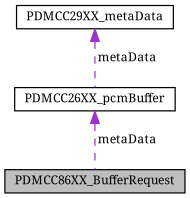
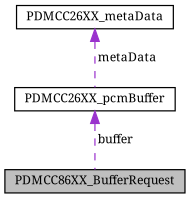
node "PDMCC29XX_metaData": label "PDMCC29XX_metaData" -> "PDMCC26XX_metaData"
edge "PDMCC86XX_BufferRequest" -> "PDMCC26XX_pcmBuffer": label " metaData" -> " buffer"
